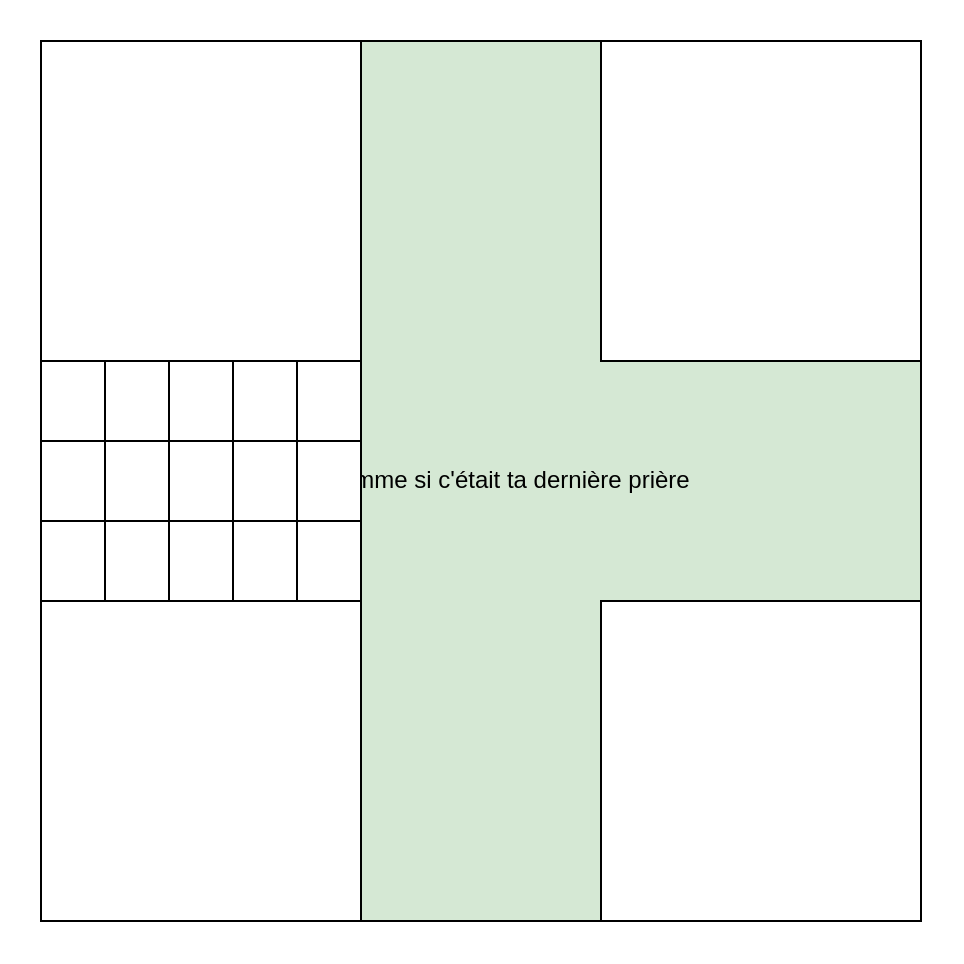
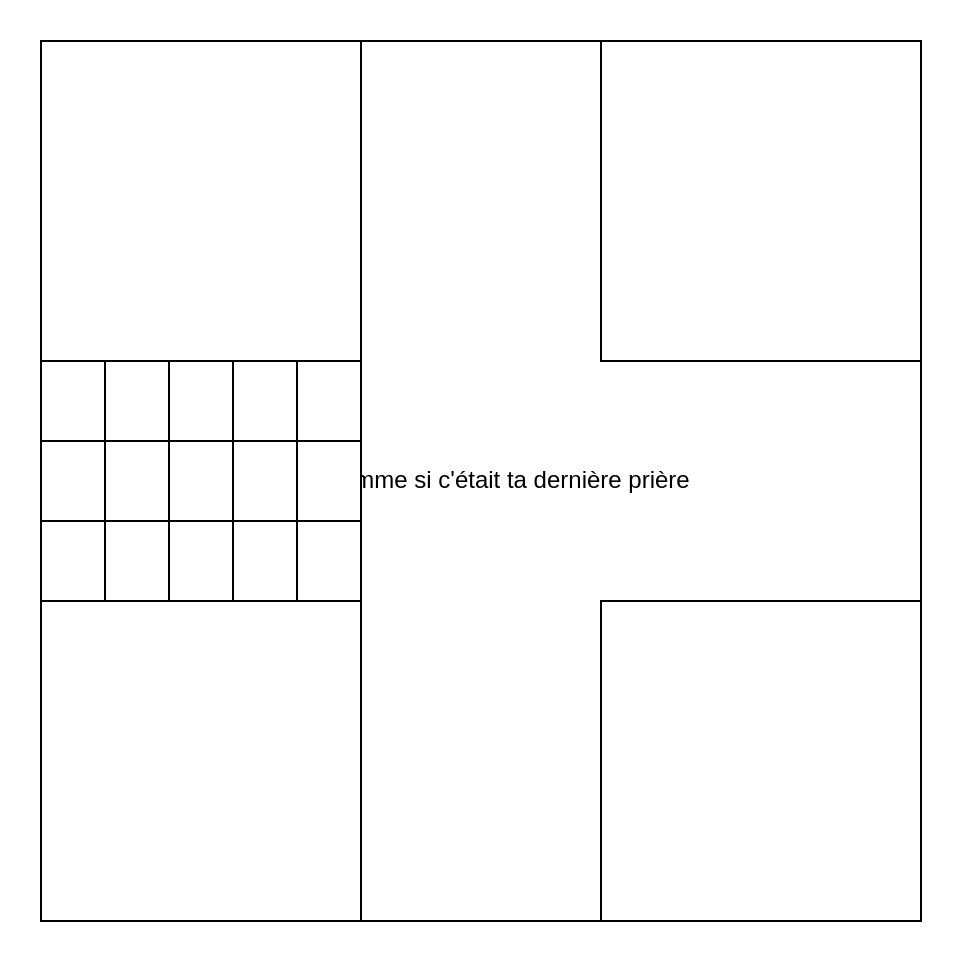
node "pries comme si c'était ta dernière prière": fillcolor #d5e8d4 -> #ffffff
